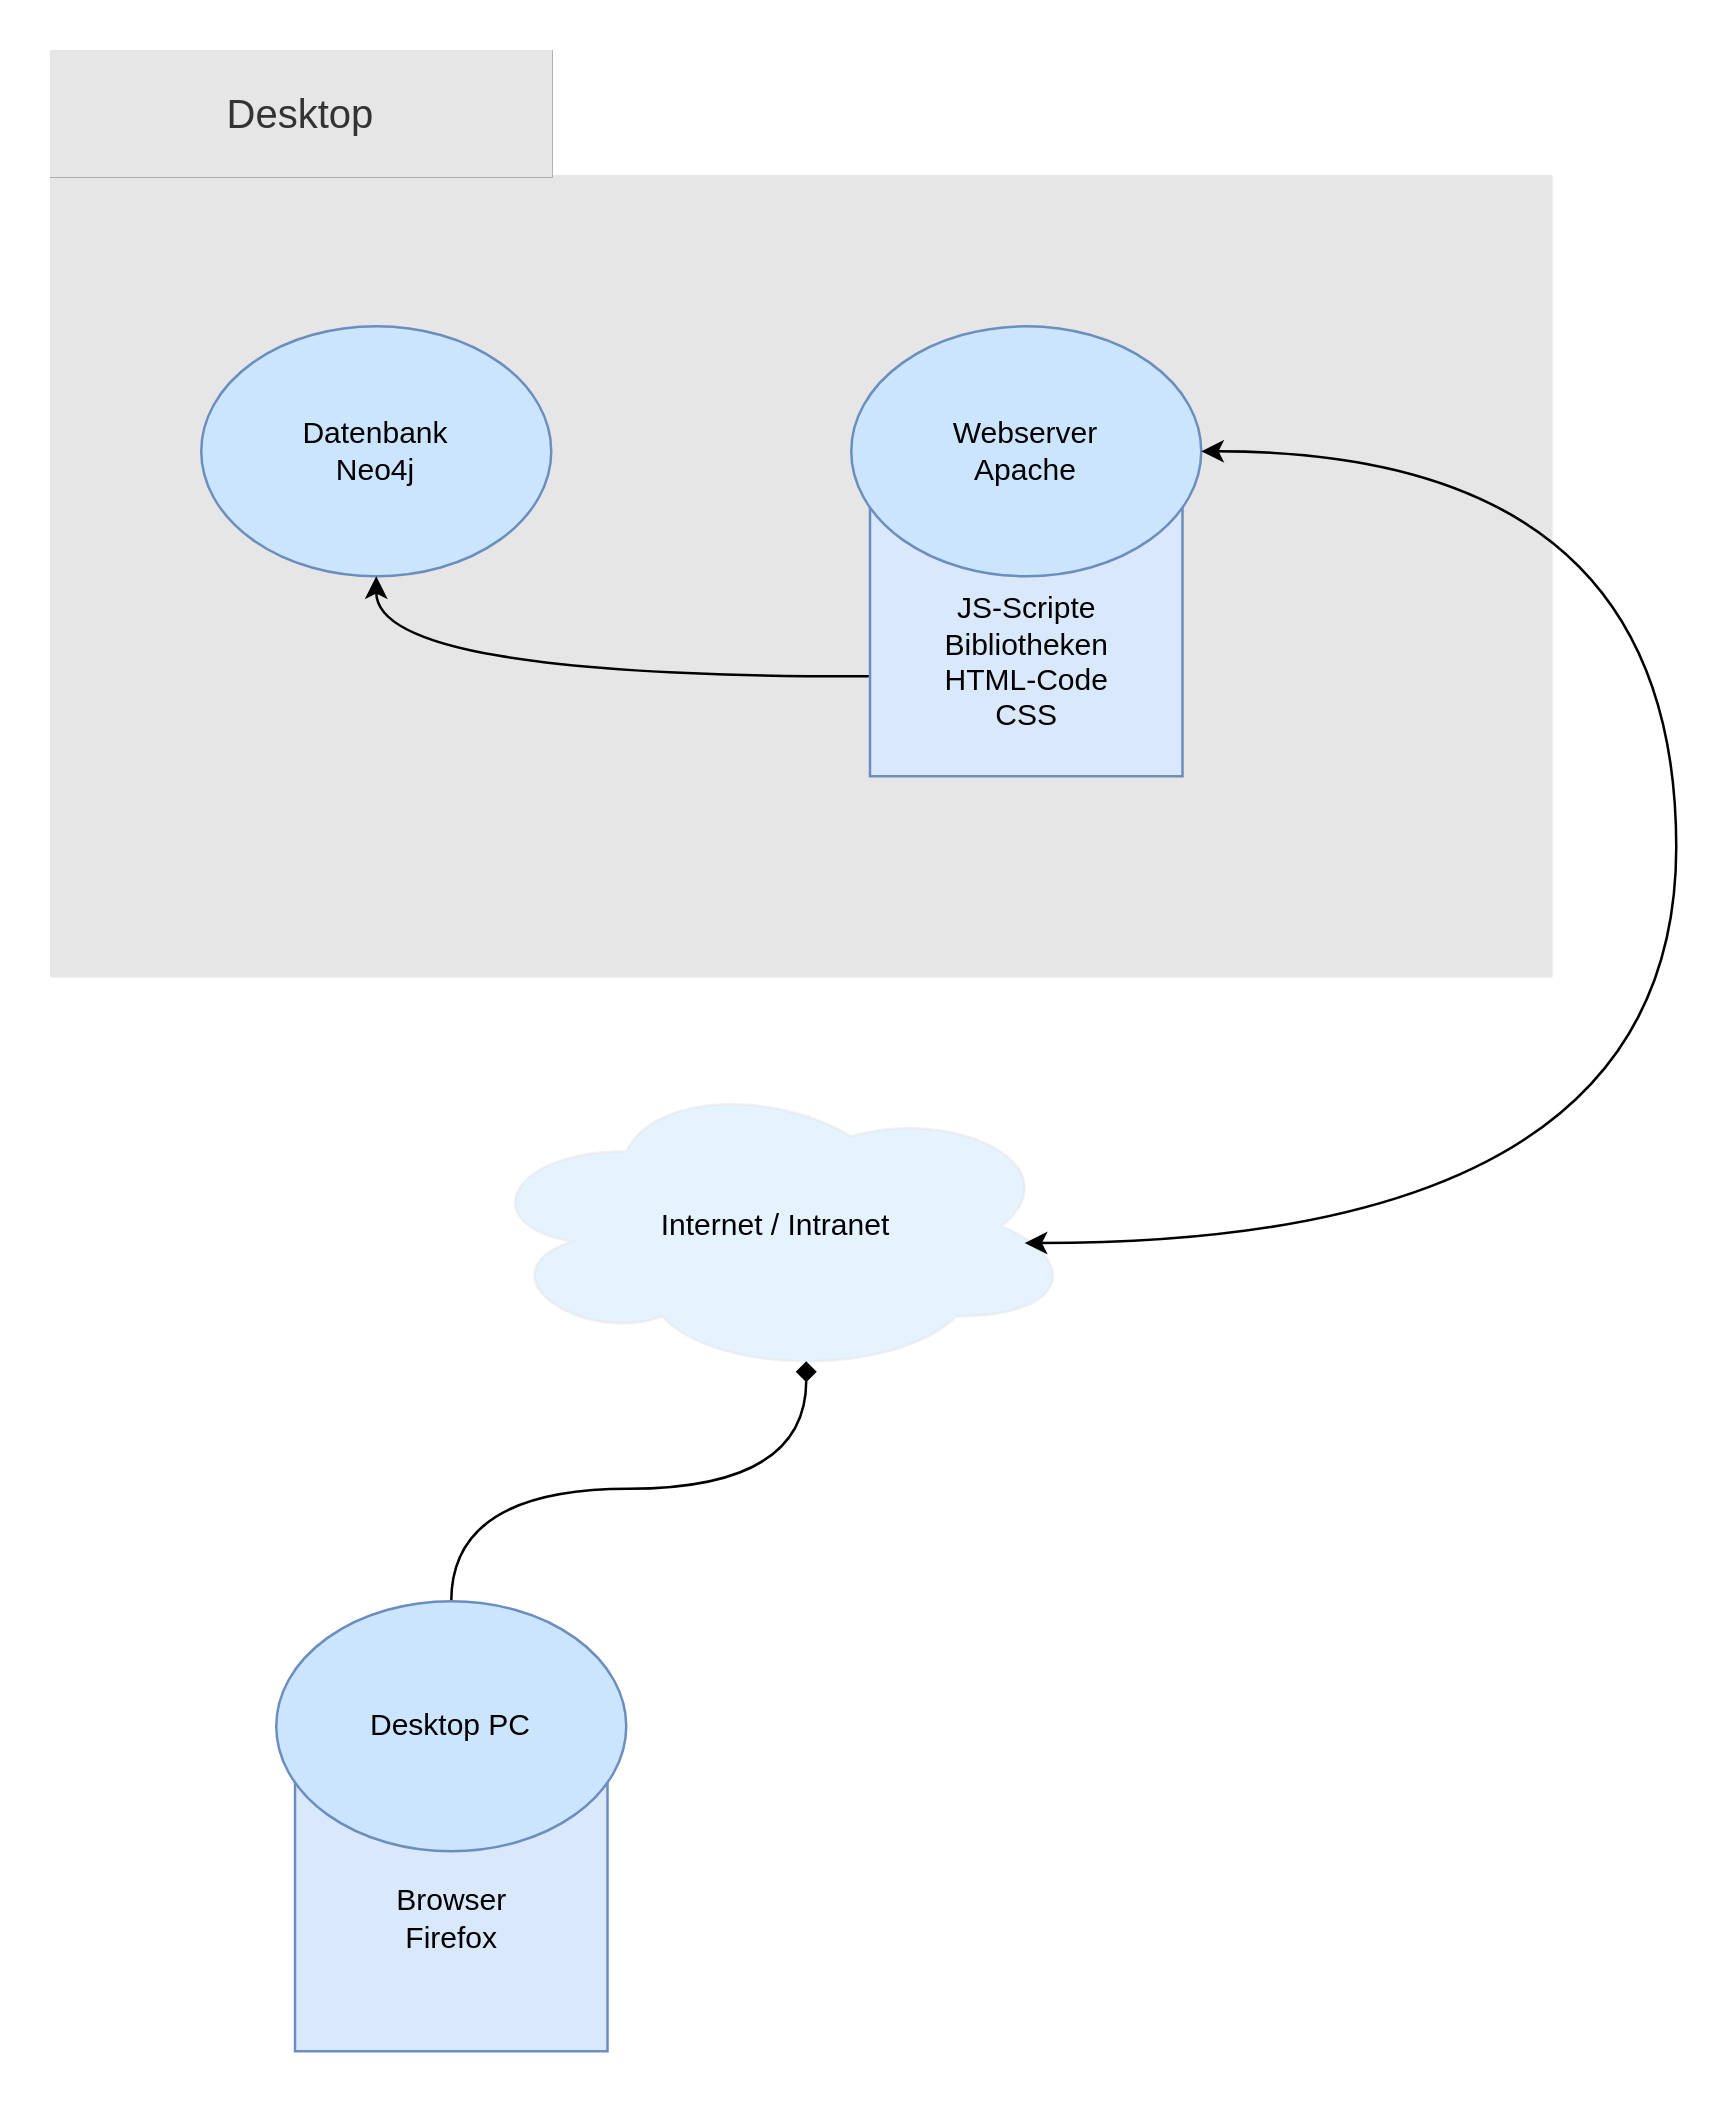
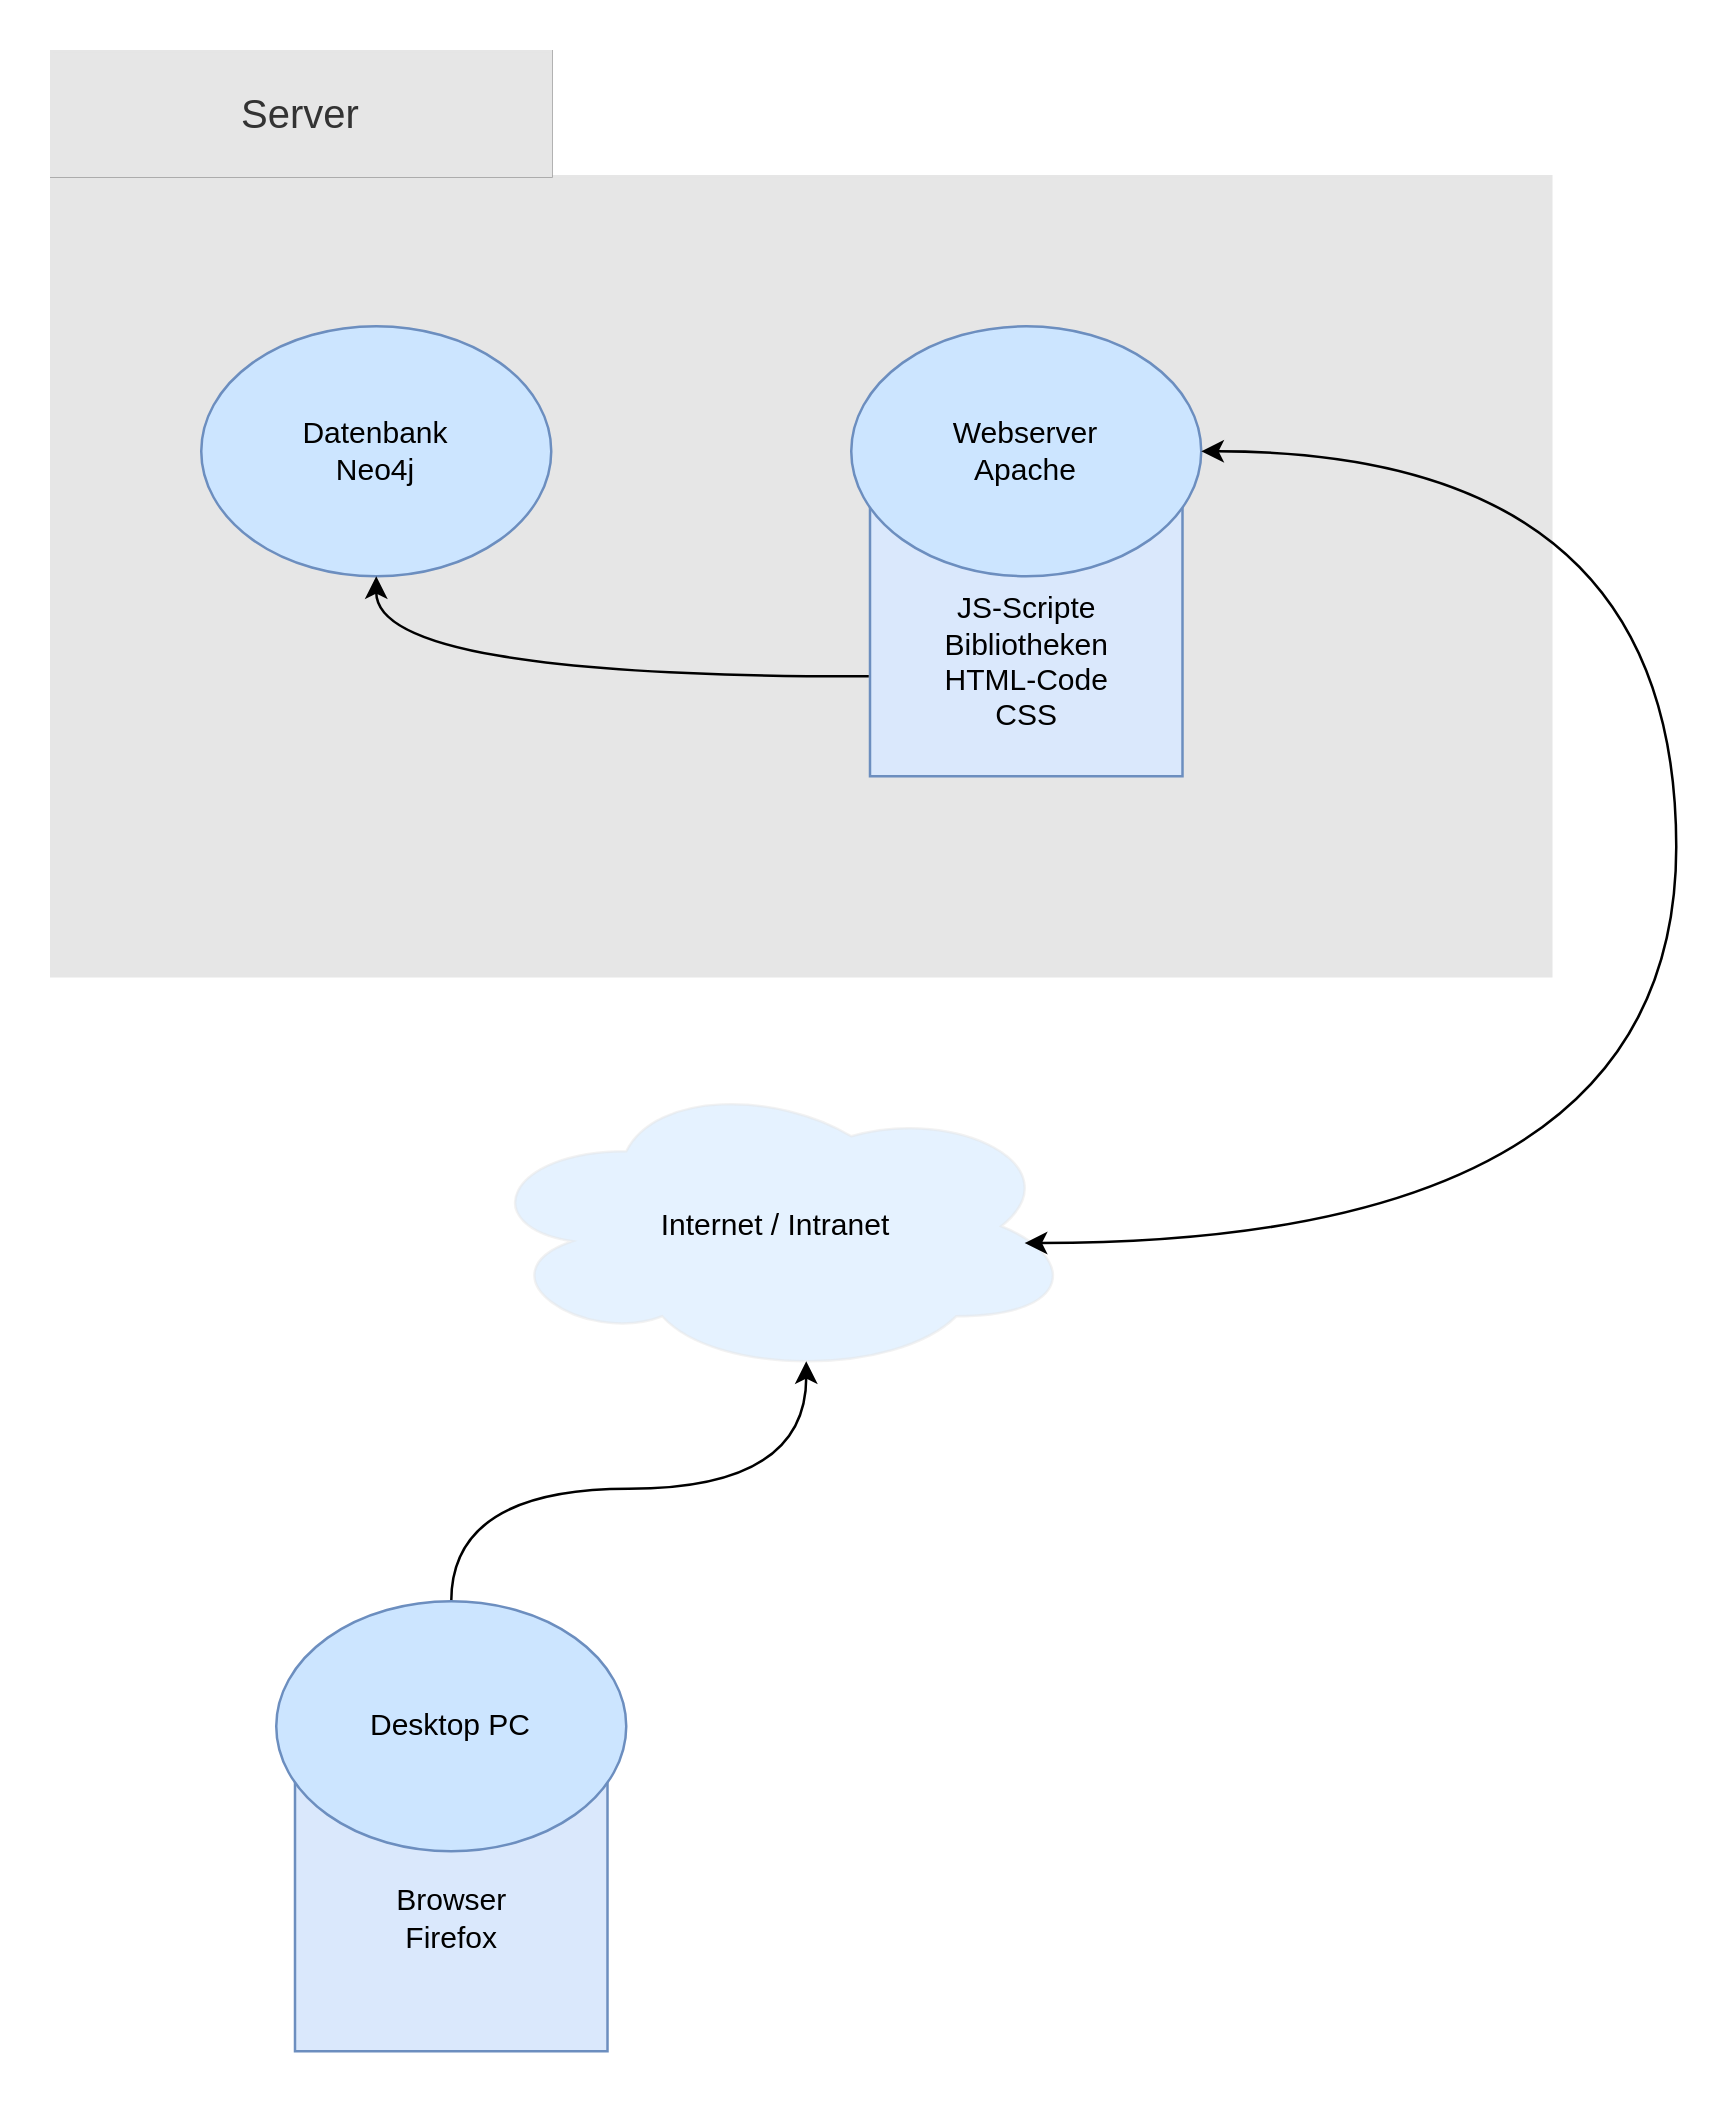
node "Desktop": label "Desktop" -> "Server"
edge "Desktop PC" -> "Internet / Intranet": arrowhead diamond -> classic
